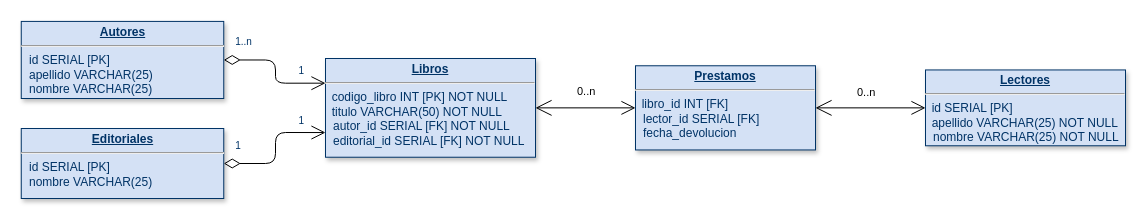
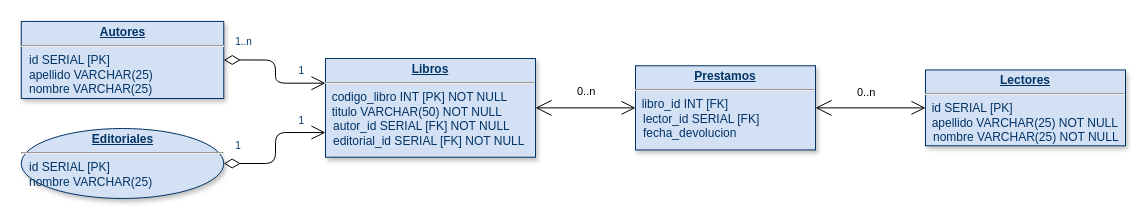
node "Editoriales id SERIAL [PK] nombre VARCHAR(25)": shape rectangle -> ellipse
